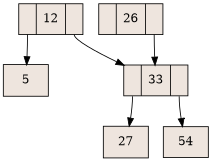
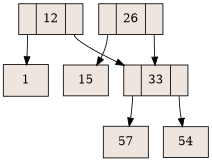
node "5": label "5" -> "1"
node "15": added
node "27": label "27" -> "57"
